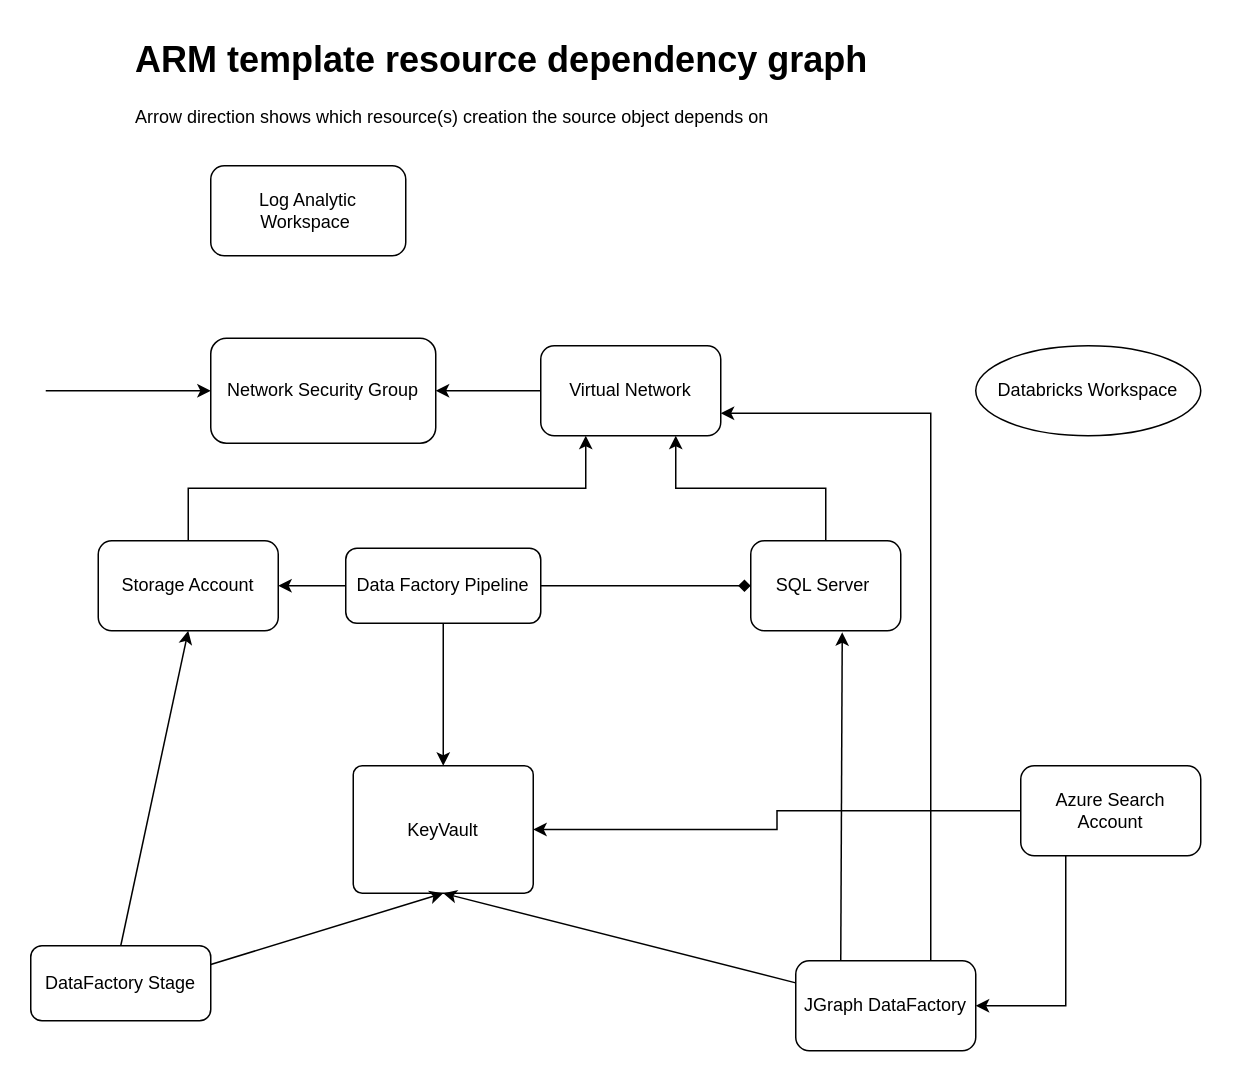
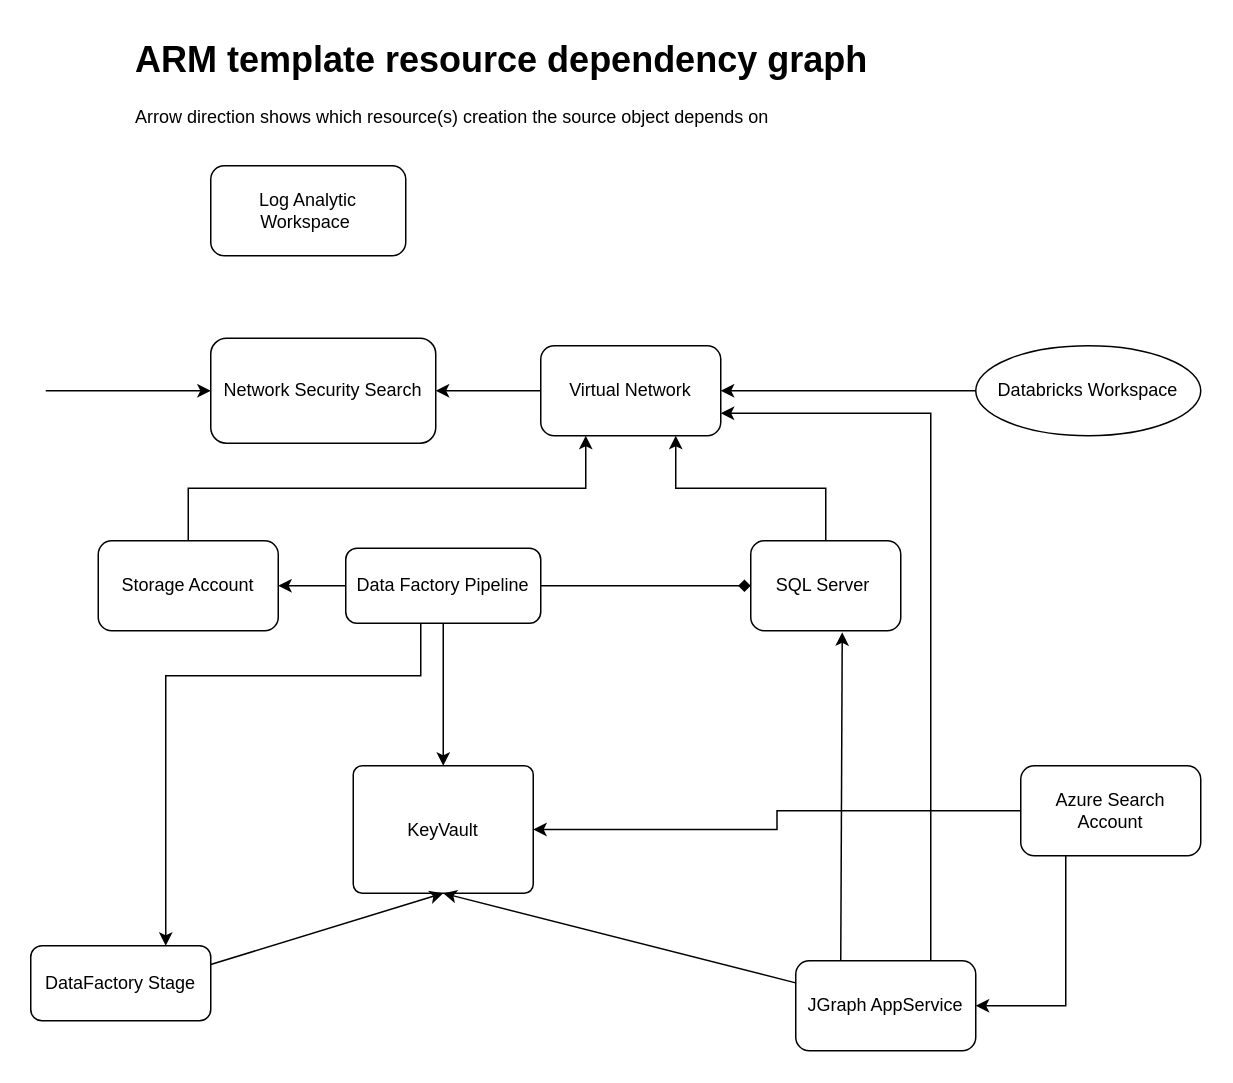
node "Network Security Group": label "Network Security Group" -> "Network Security Search"
edge "Databricks Workspace" -> "Virtual Network": added
edge "Data Factory Pipeline" -> "DataFactory Stage": added
edge "DataFactory Stage" -> "Storage Account": removed
node "JGraph DataFactory": label "JGraph DataFactory" -> "JGraph AppService"
